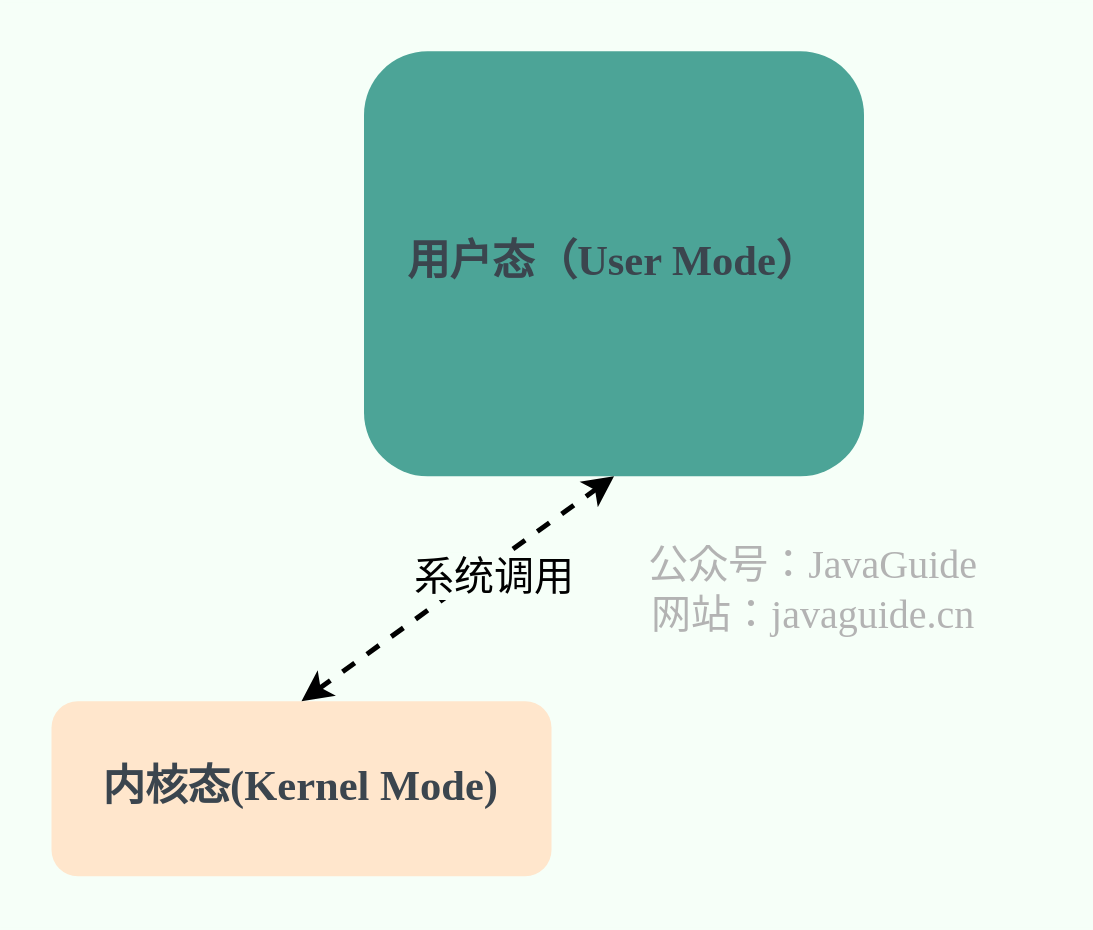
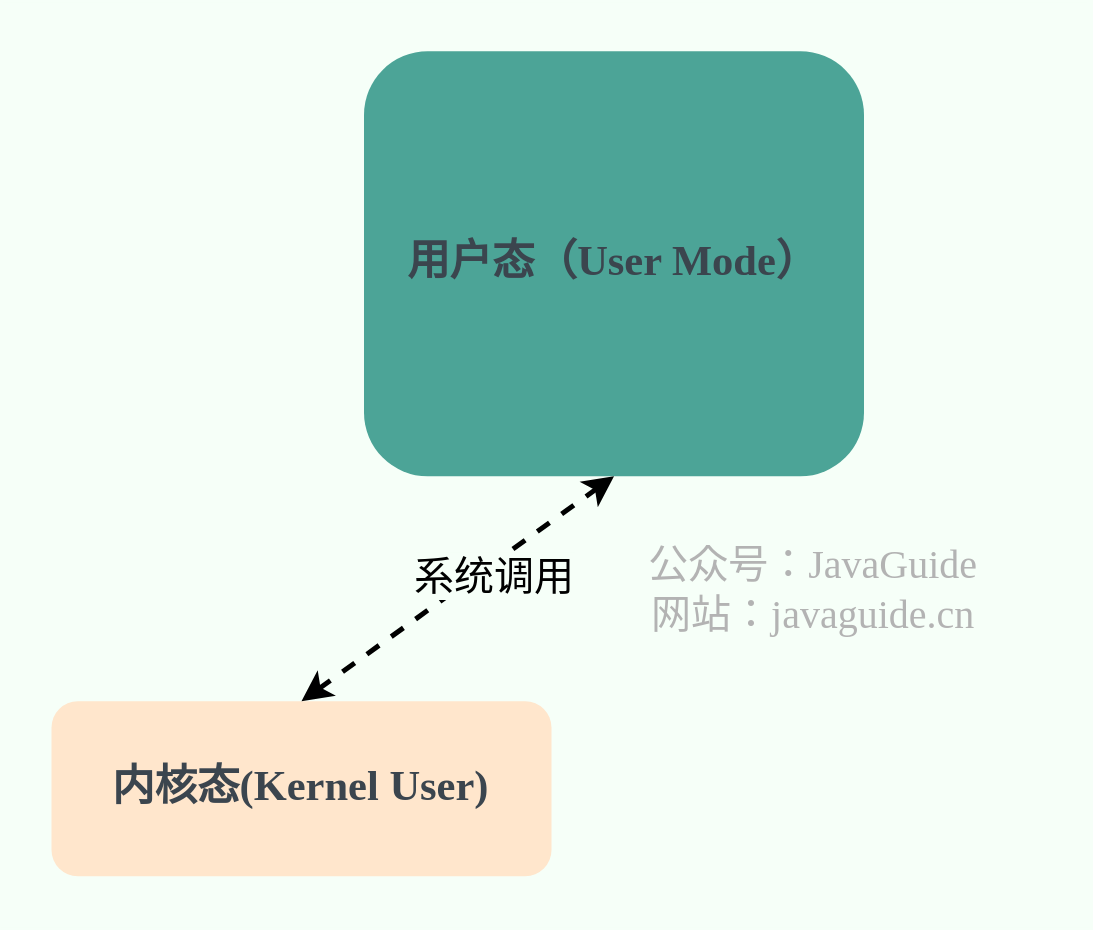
node "内核态(Kernel Mode)": label "内核态(Kernel Mode)" -> "内核态(Kernel User)"
